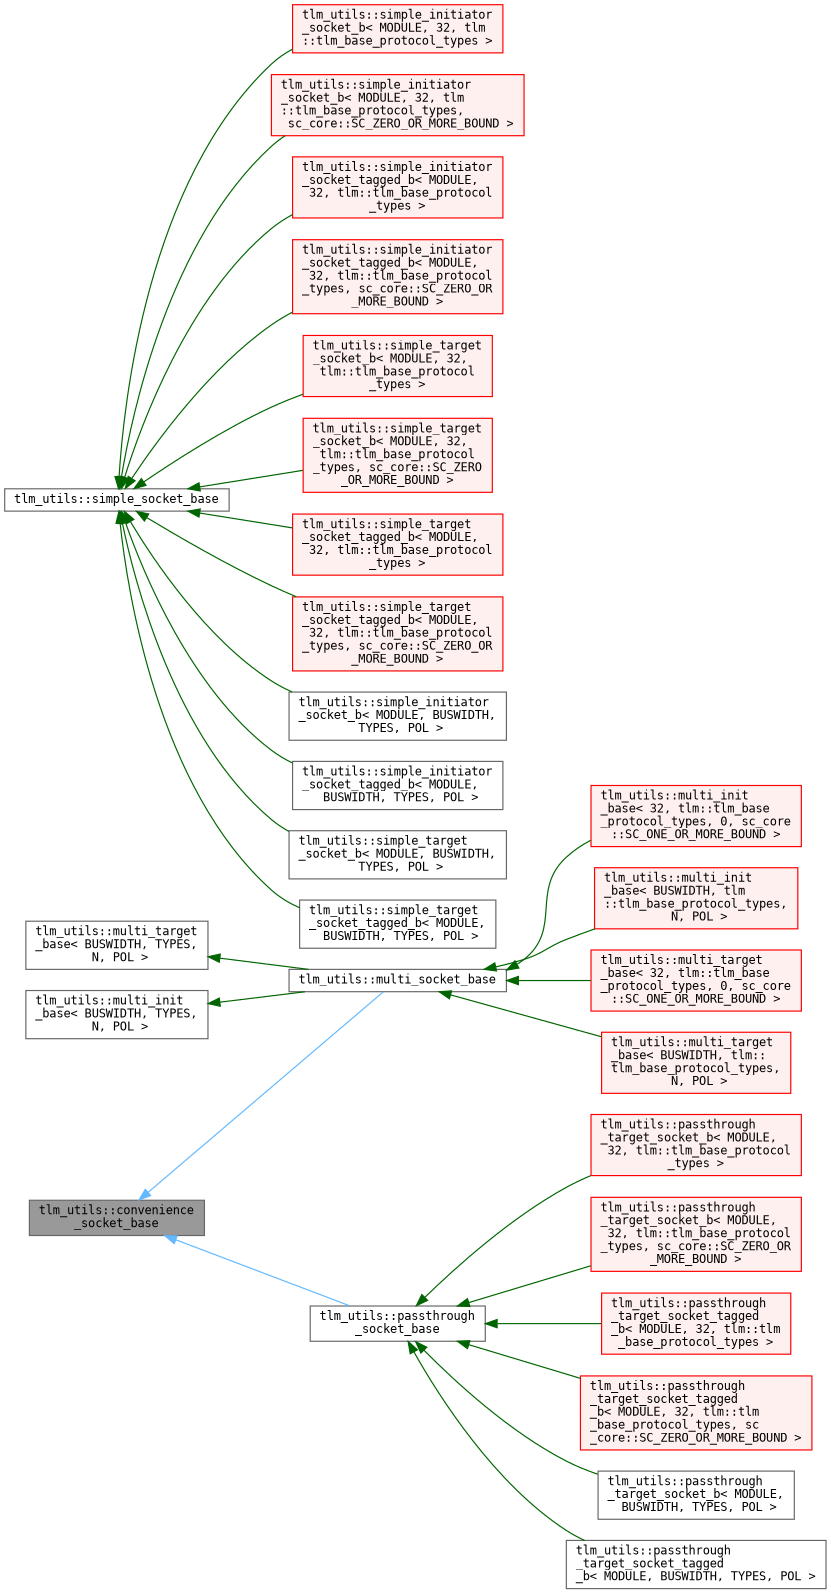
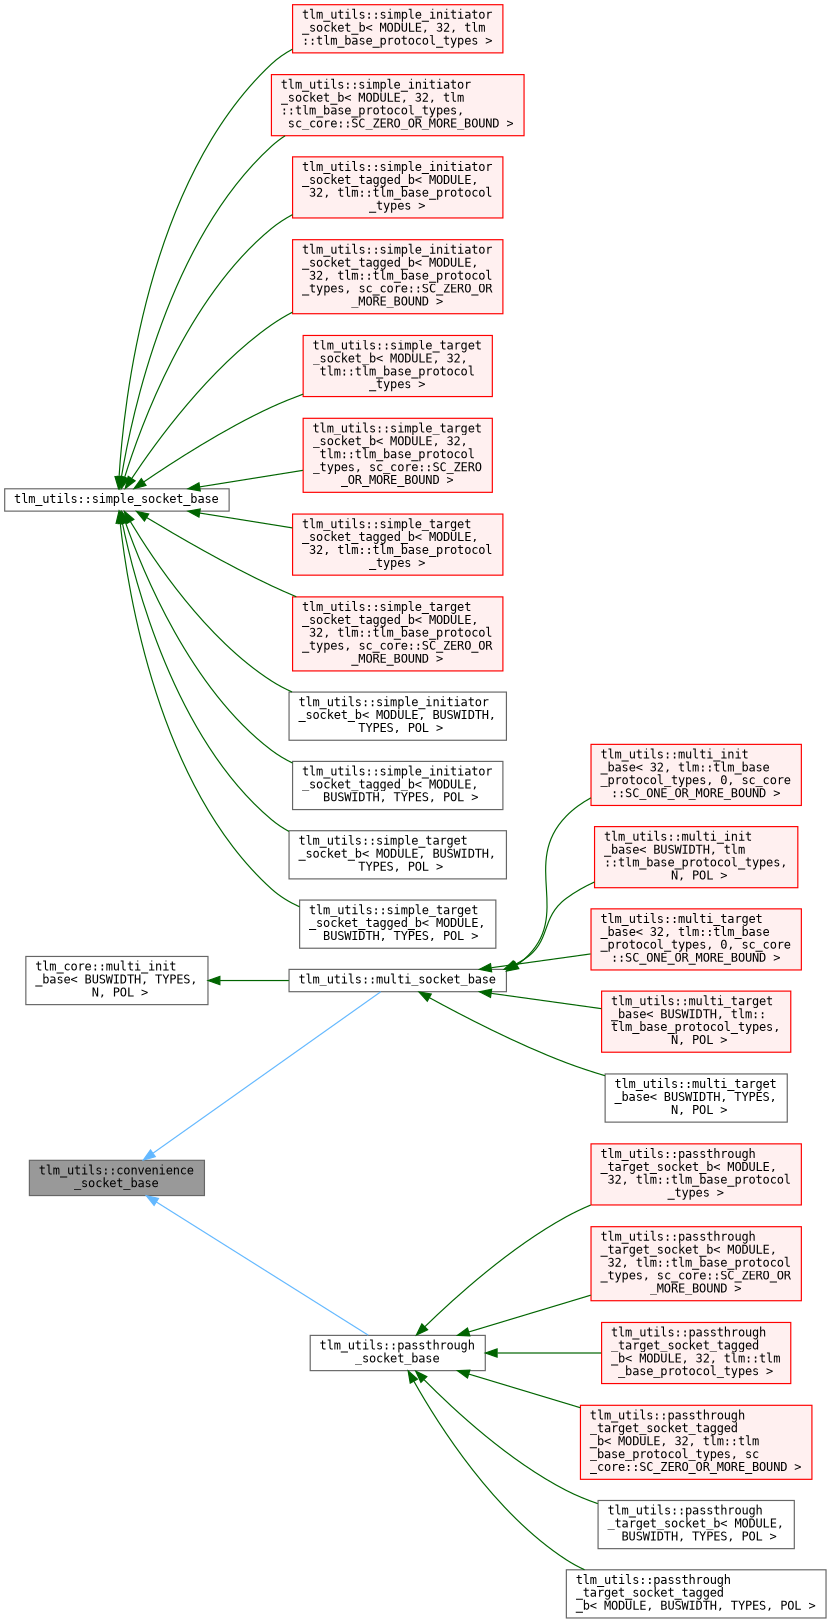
edge "tlm_utils::multi_socket_base" -> "tlm_utils::multi_target _base< BUSWIDTH, TYPES, N, POL >": reversed
node "tlm_utils::multi_init _base< BUSWIDTH, TYPES, N, POL >": label "tlm_utils::multi_init _base< BUSWIDTH, TYPES, N, POL >" -> "tlm_core::multi_init _base< BUSWIDTH, TYPES, N, POL >"
